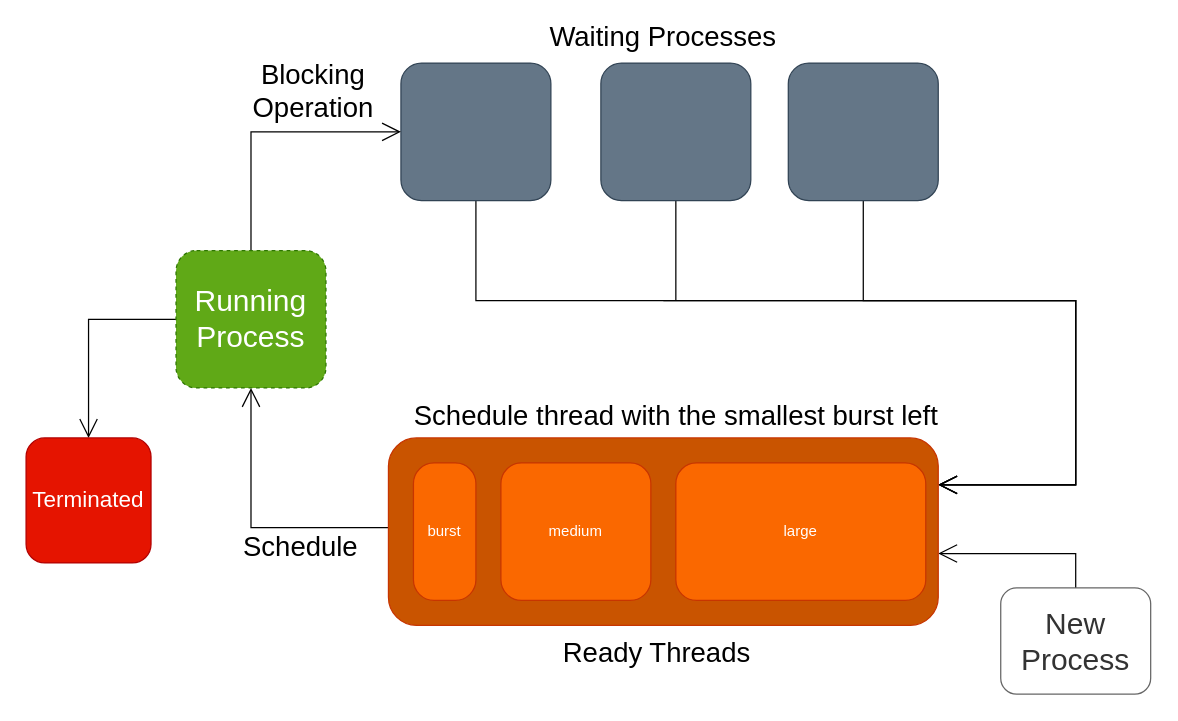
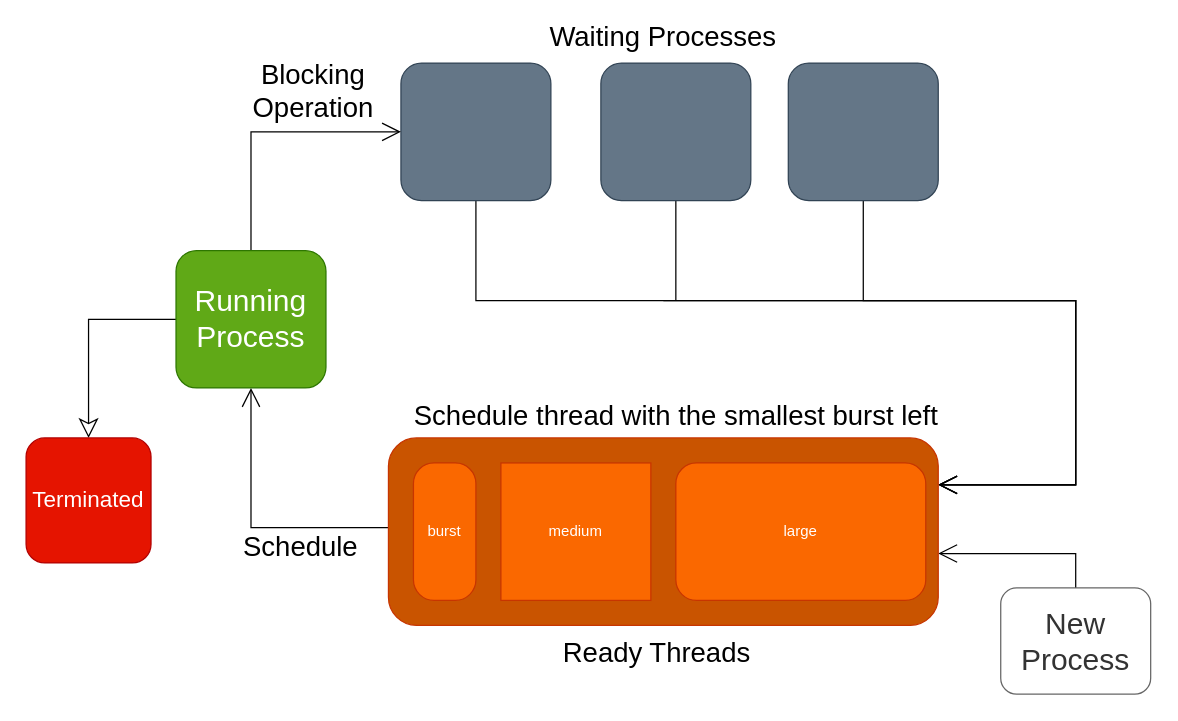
node "RunningProcess": style dashed -> solid
edge "RunningProcess" -> "Terminated": arrowhead open -> classic
node "medium": shape rounded rectangle -> rectangle
